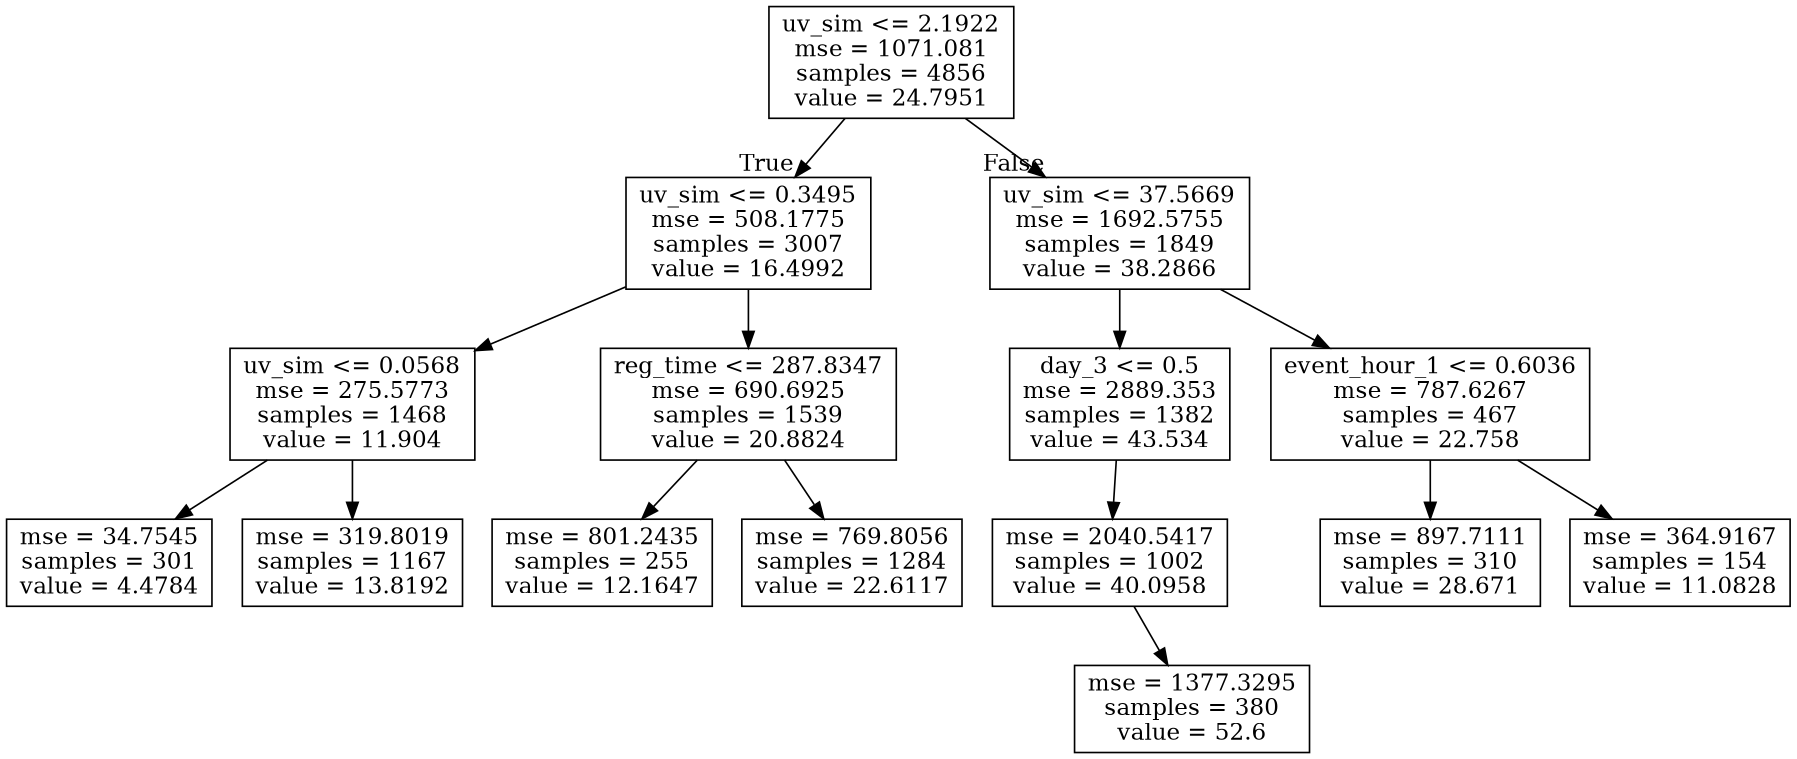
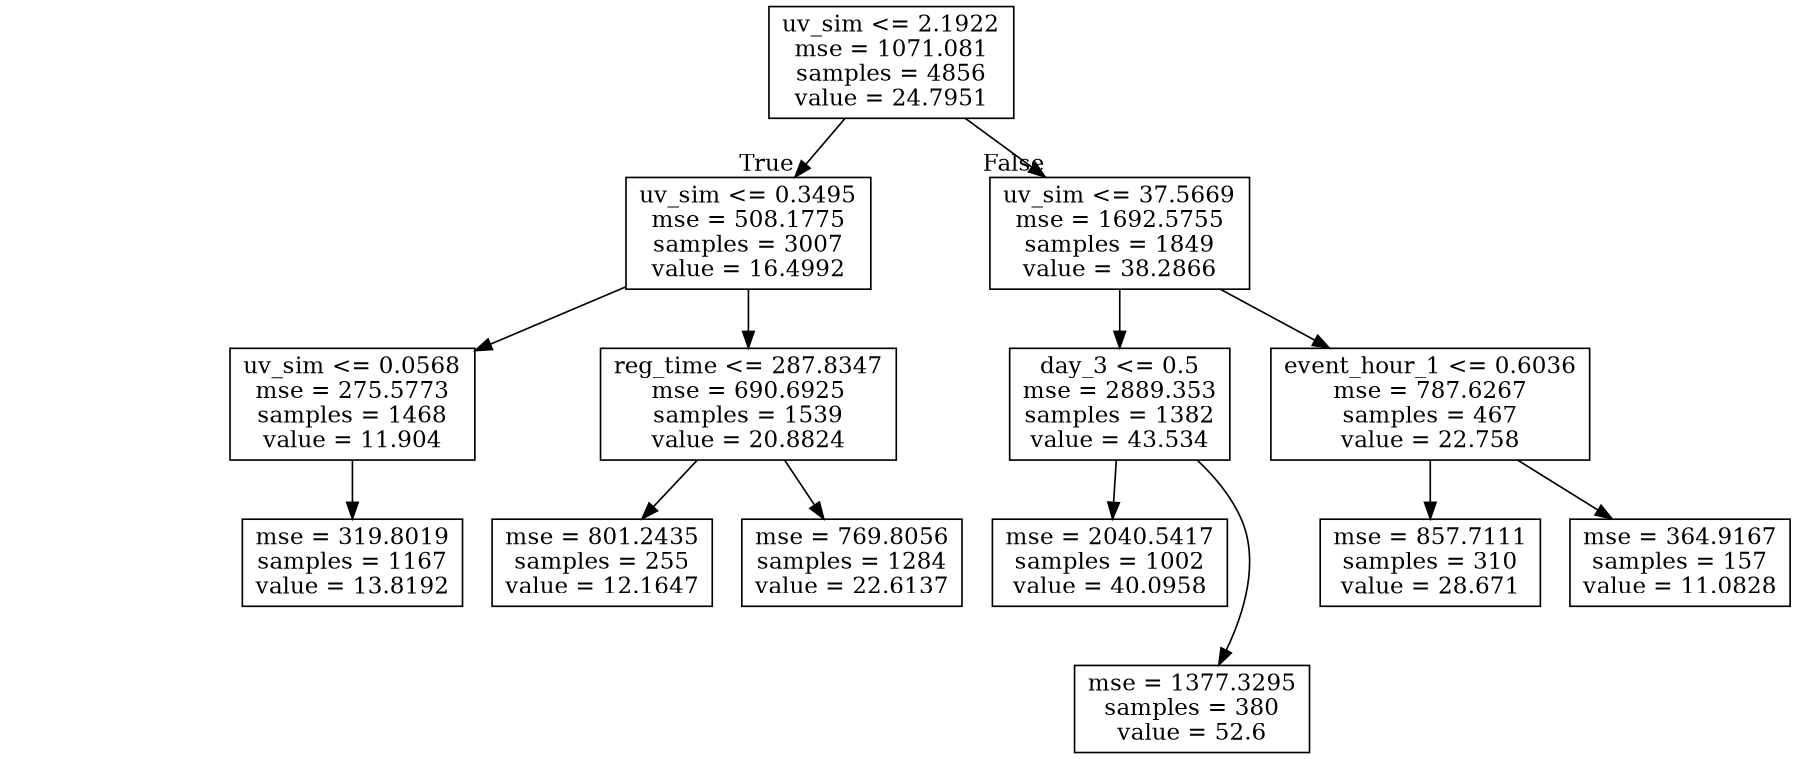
node "mse = 34.7545 samples = 301 value = 4.4784": removed
node "mse = 769.8056 samples = 1284 value = 22.6117": label "mse = 769.8056 samples = 1284 value = 22.6117" -> "mse = 769.8056 samples = 1284 value = 22.6137"
node "mse = 897.7111 samples = 310 value = 28.671": label "mse = 897.7111 samples = 310 value = 28.671" -> "mse = 857.7111 samples = 310 value = 28.671"
node "mse = 364.9167 samples = 154 value = 11.0828": label "mse = 364.9167 samples = 154 value = 11.0828" -> "mse = 364.9167 samples = 157 value = 11.0828"
edge "mse = 2040.5417 samples = 1002 value = 40.0958" -> "mse = 1377.3295 samples = 380 value = 52.6": now "day_3 <= 0.5 mse = 2889.353 samples = 1382 value = 43.534" -> "mse = 1377.3295 samples = 380 value = 52.6"
